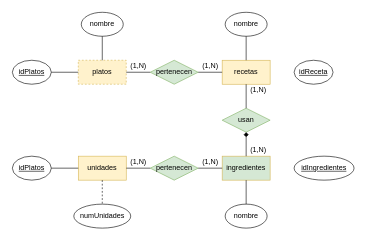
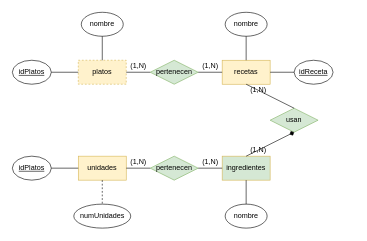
edge "recetas" -- "idReceta": added
node "usan": moved (246, 120) -> (294, 120)
node "idIngredientes": removed
